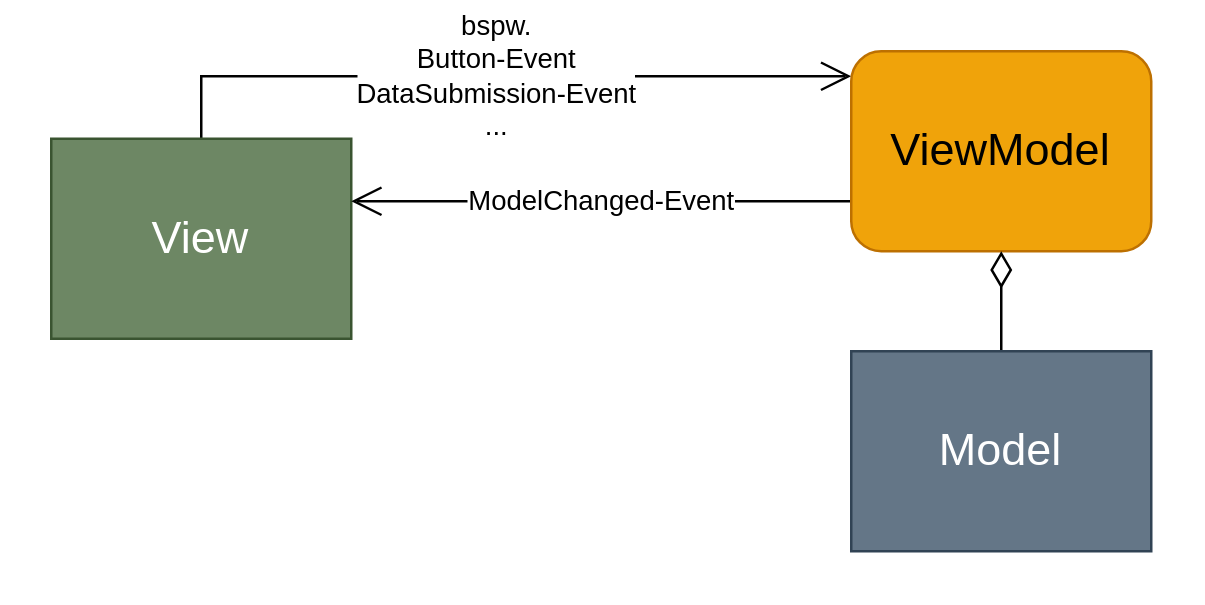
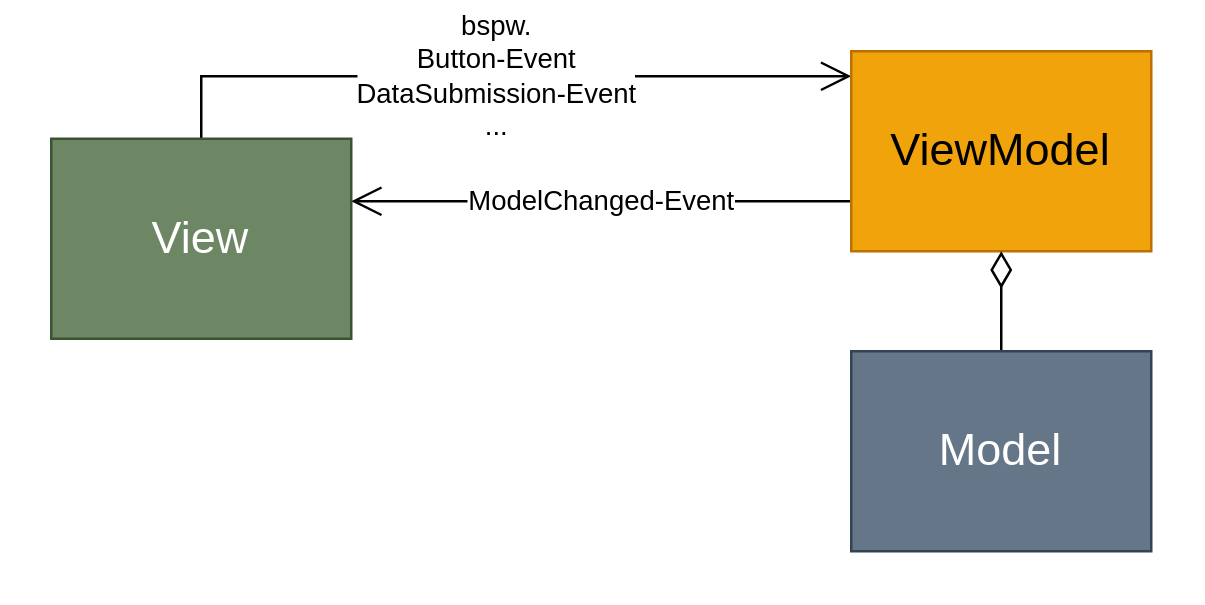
node "ViewModel": shape rounded rectangle -> rectangle
